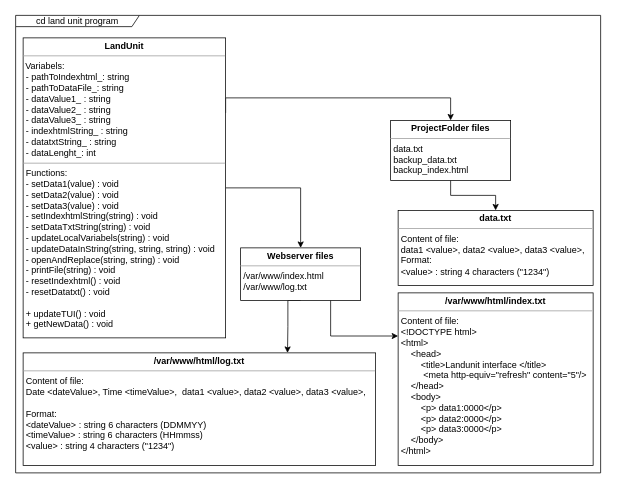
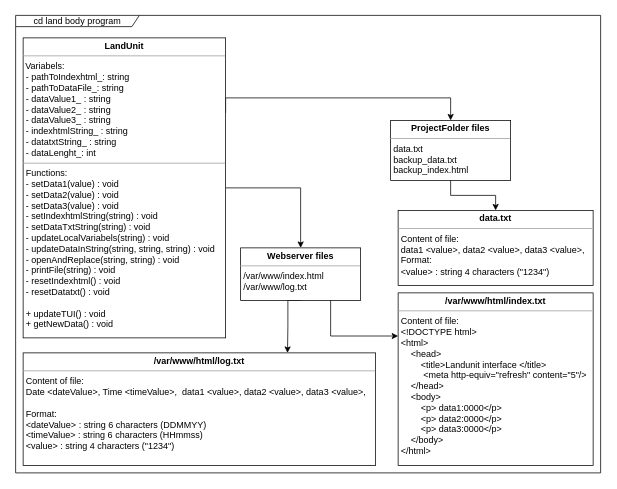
node "cd land unit program": label "cd land unit program" -> "cd land body program"
